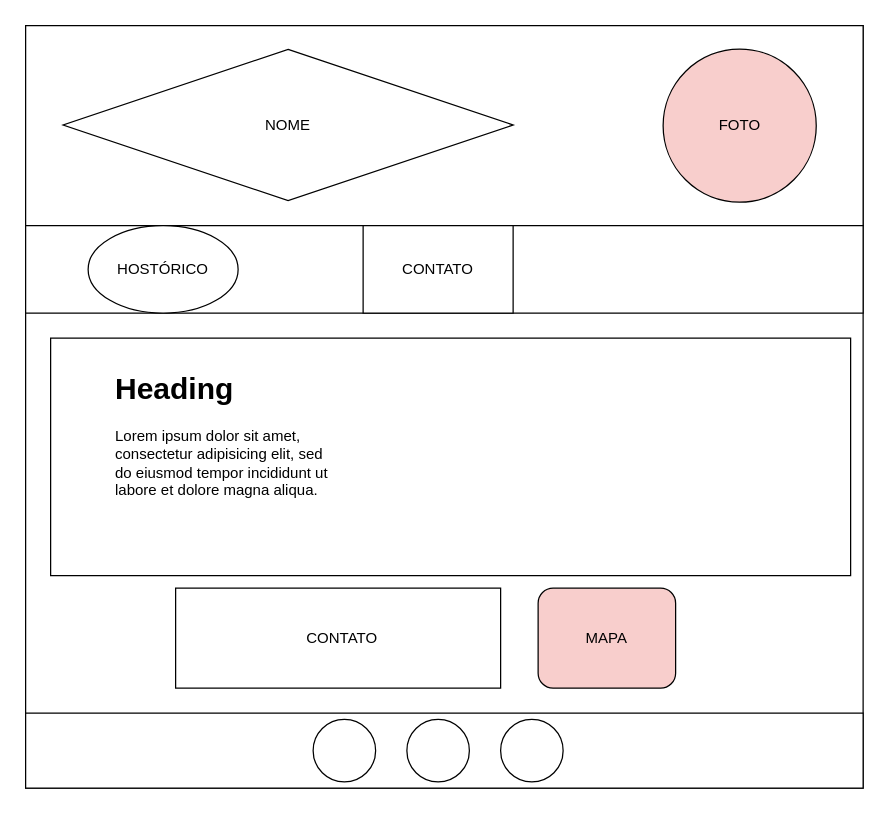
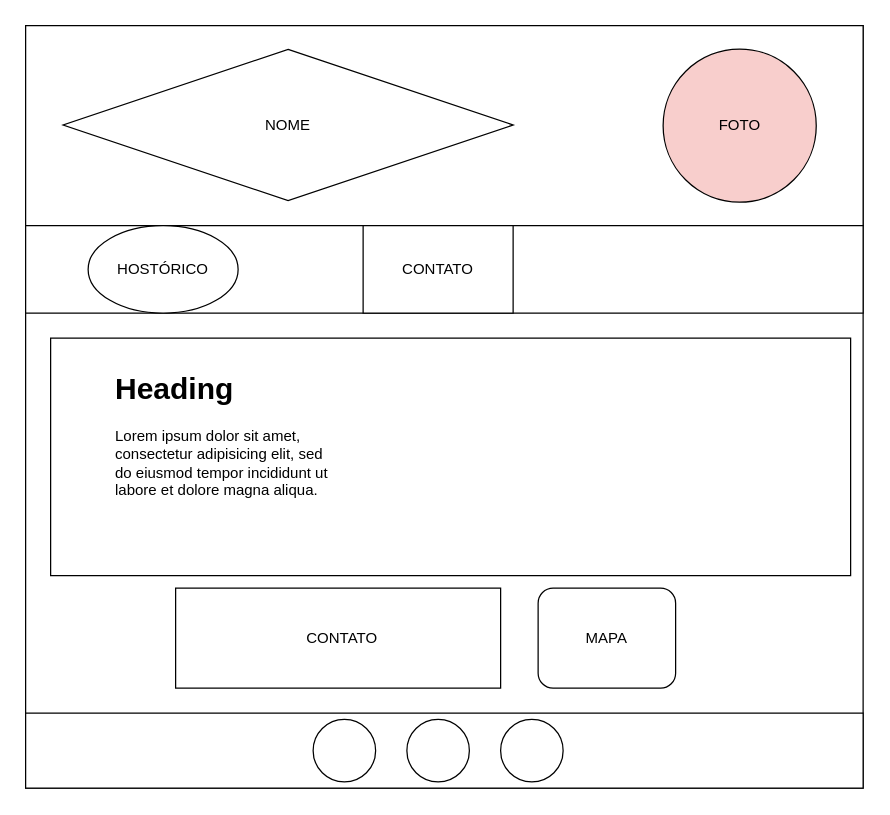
node "MAPA": fillcolor #f8cecc -> #ffffff
